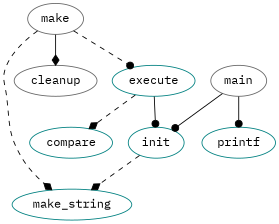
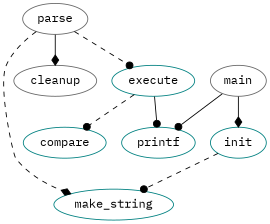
node "make": label "make" -> "parse"
edge "execute" -> "init": now "execute" -> "printf"
edge "execute" -> "compare": arrowhead diamond -> dot
edge "main" -> "init": arrowhead dot -> diamond
edge "init" -> "make_string": arrowhead diamond -> dot
